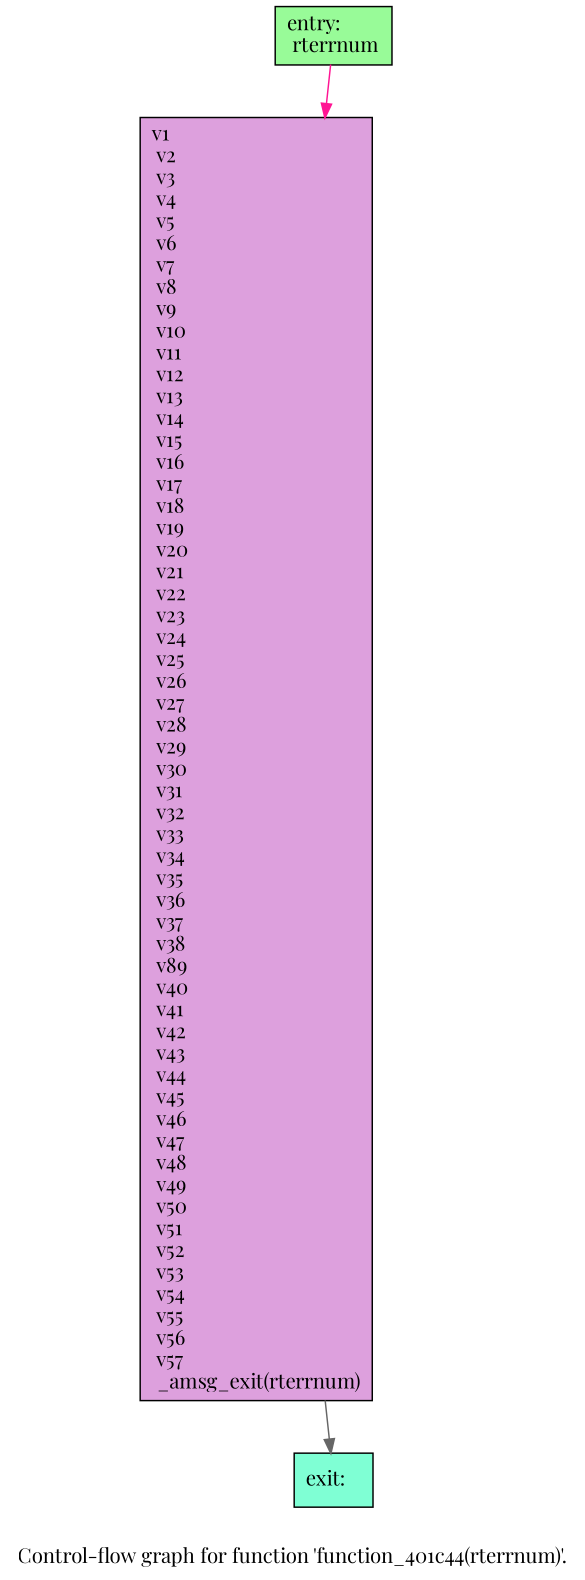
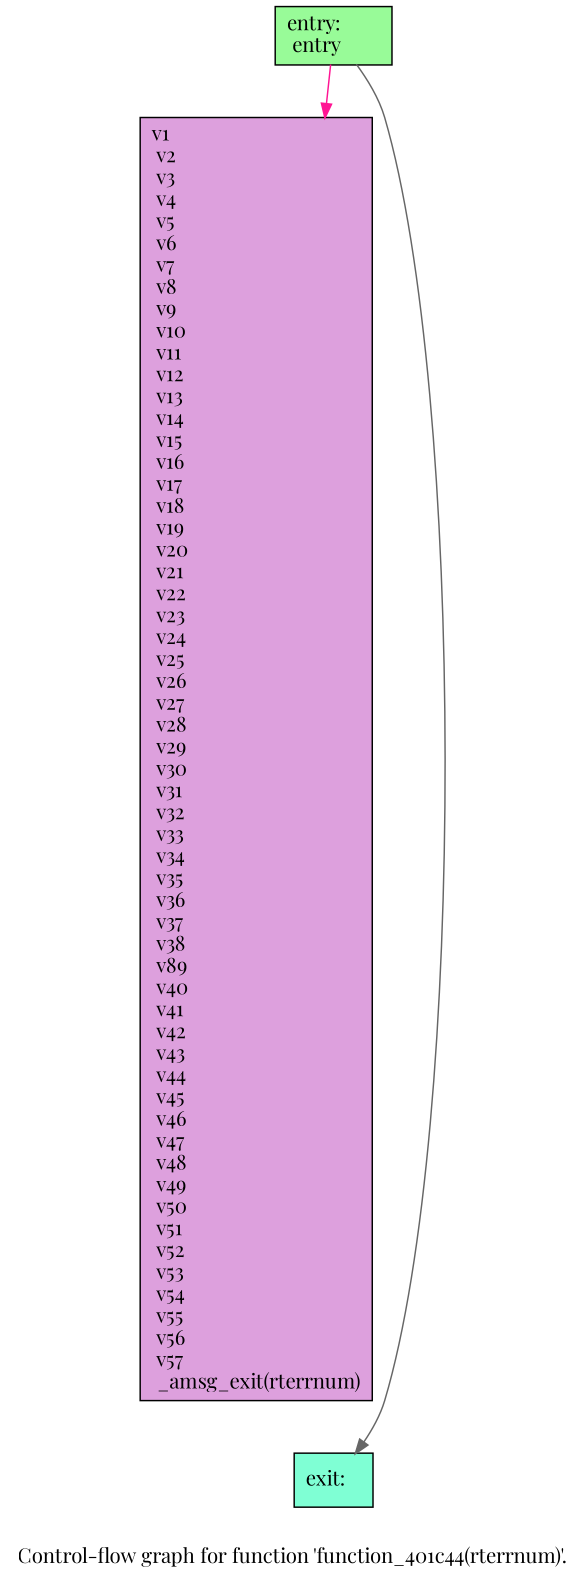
node "entry:": text "rterrnum" -> "entry"
edge "v1" -> "exit:": now "entry:" -> "exit:"
